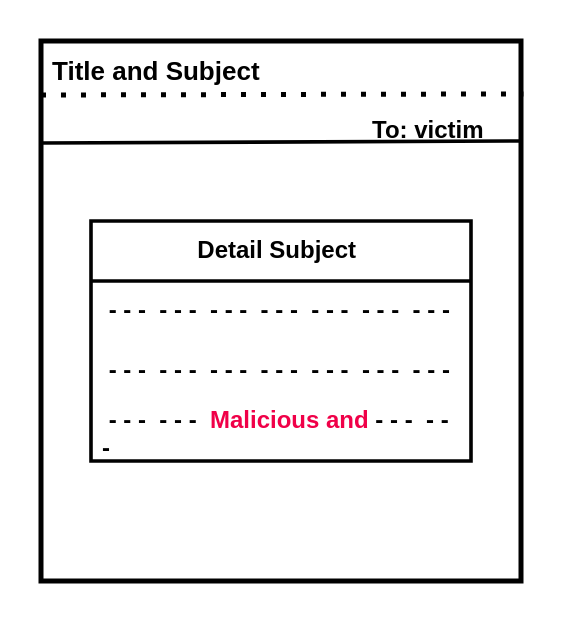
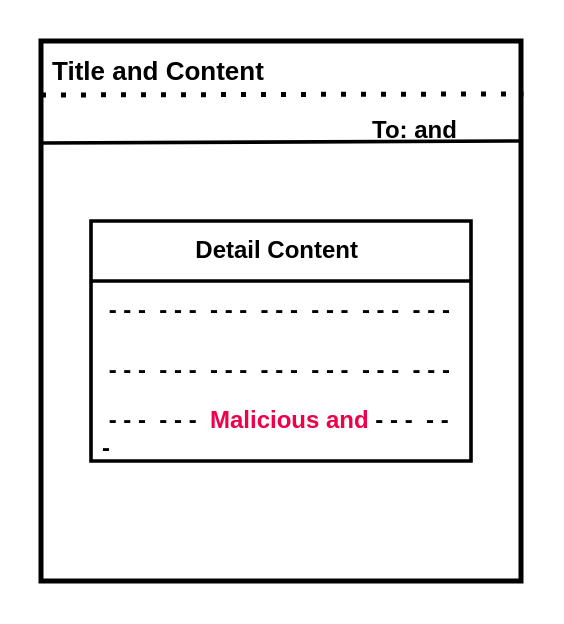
node "Title and Subject": label "Title and Subject" -> "Title and Content"
node "To: victim": label "To: victim" -> "To: and"
node "Detail Subject": label "Detail Subject" -> "Detail Content"
